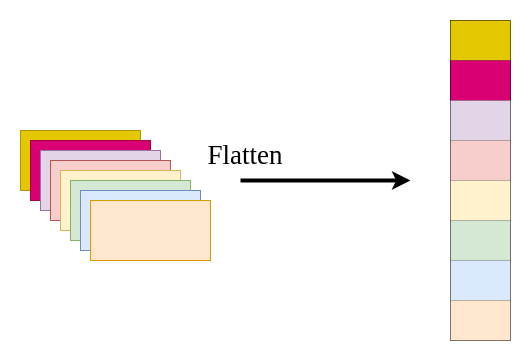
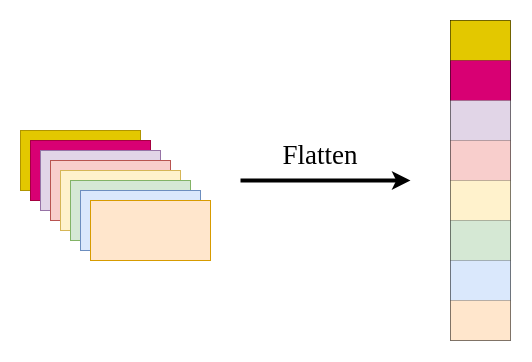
node "Flatten": moved (246, 156) -> (321, 156)
